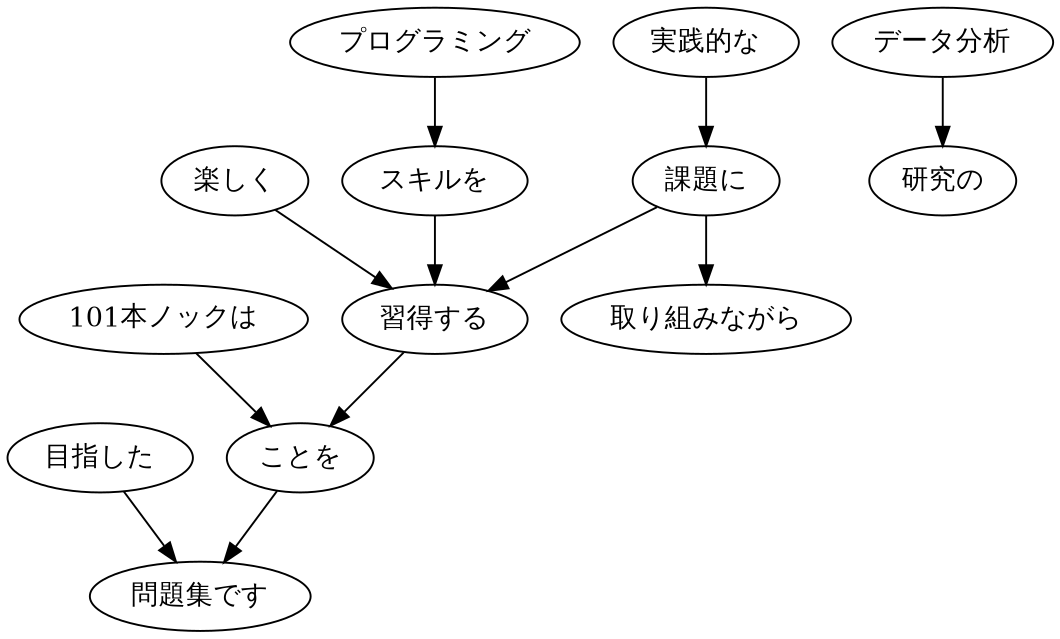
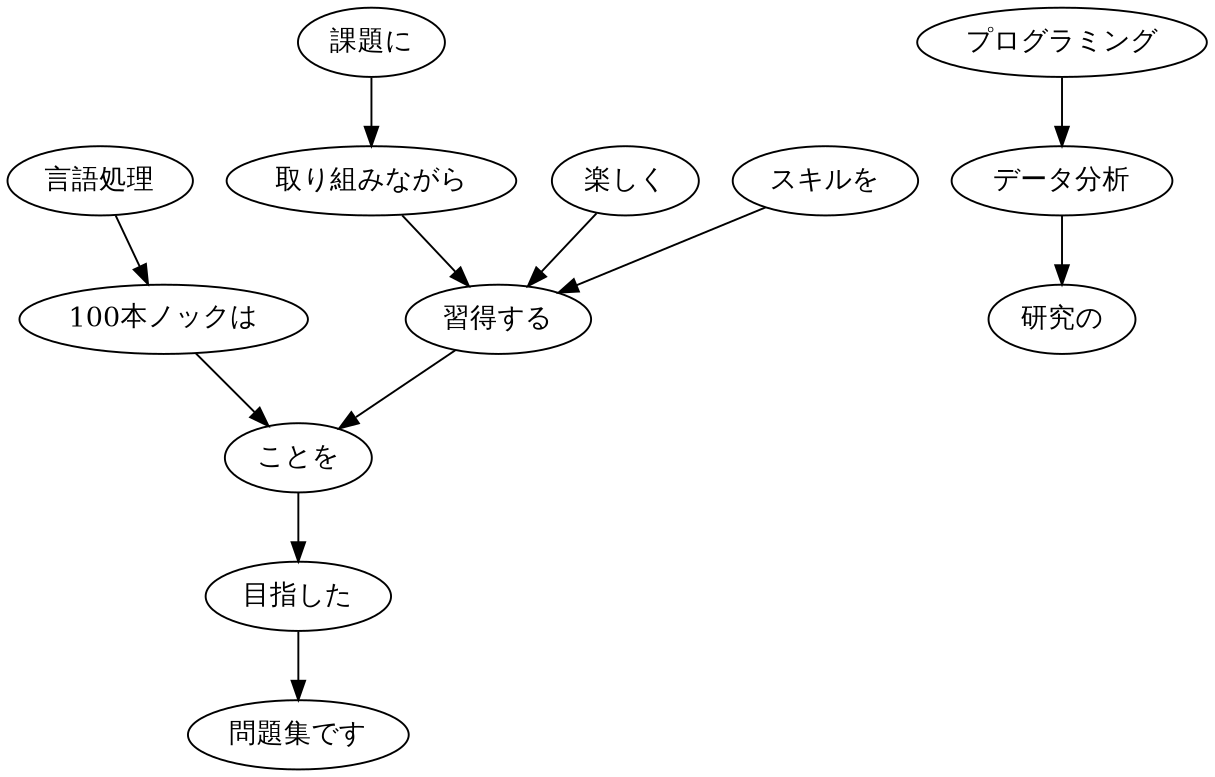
node "実践的な": removed
edge "プログラミング" -> "スキルを": now "プログラミング" -> "データ分析"
node "言語処理": added
edge "課題に" -> "習得する": now "取り組みながら" -> "習得する"
node "101本ノックは": label "101本ノックは" -> "100本ノックは"
edge "ことを" -> "問題集です": now "ことを" -> "目指した"
